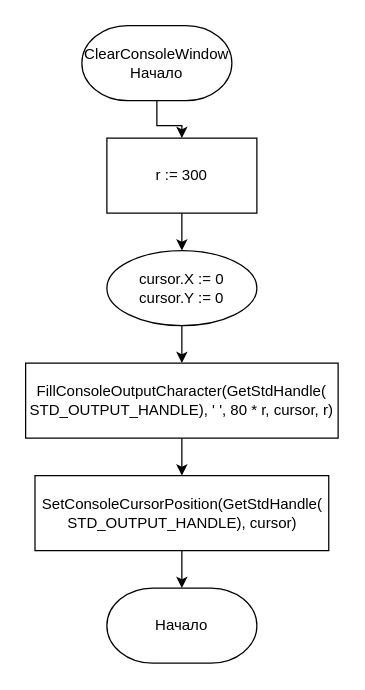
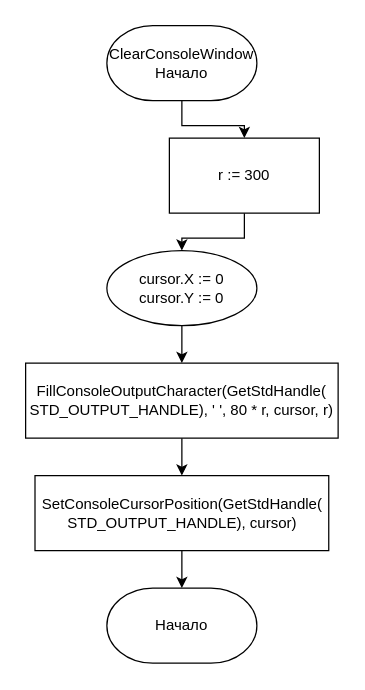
node "ClearConsoleWindow Начало": moved (157, 63) -> (182, 63)
node "r := 300": moved (182, 176) -> (244, 176)
